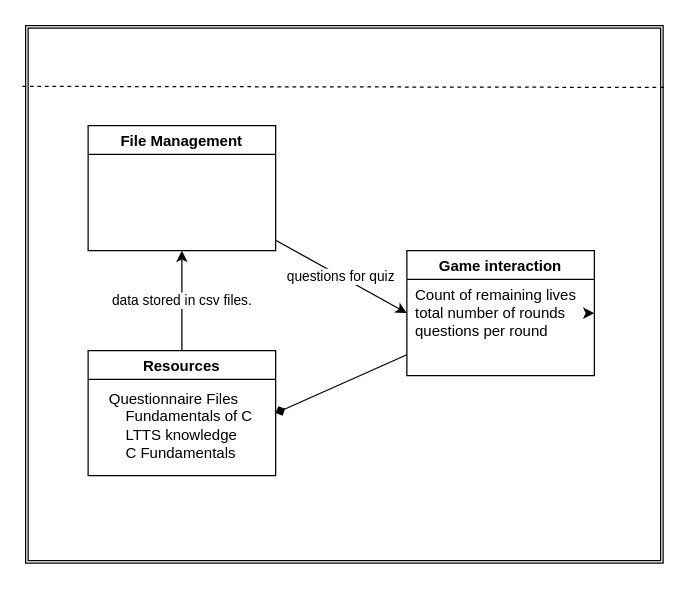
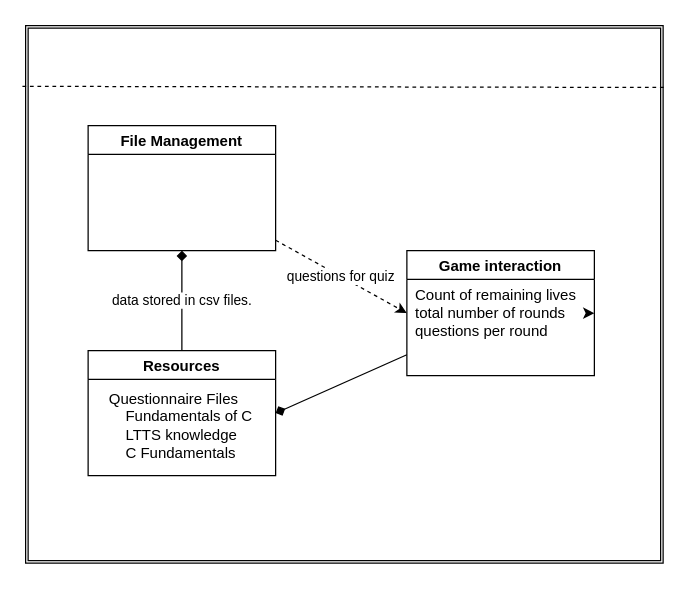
edge "File Management" -> "Game interaction": style solid -> dashed
edge "Resources" -> "File Management": arrowhead classic -> diamond
